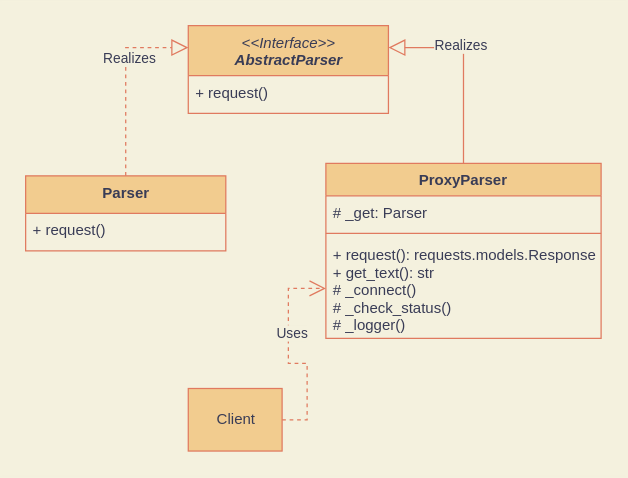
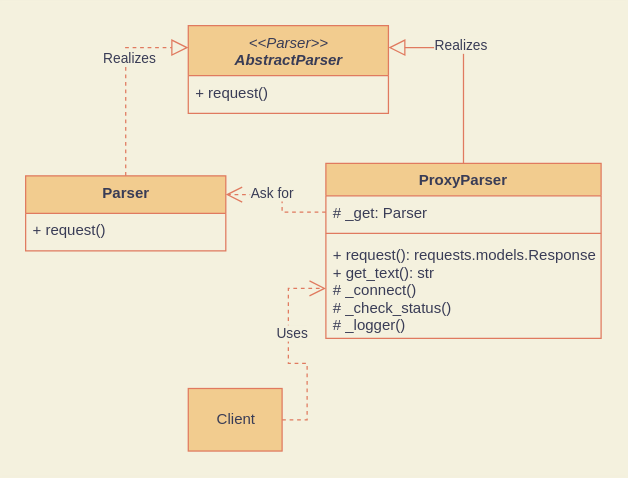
node "<<Interface>> AbstractParser": label "<<Interface>> AbstractParser" -> "<<Parser>> AbstractParser"
edge "# _get: Parser" -> "Parser": added, label "Ask for"
